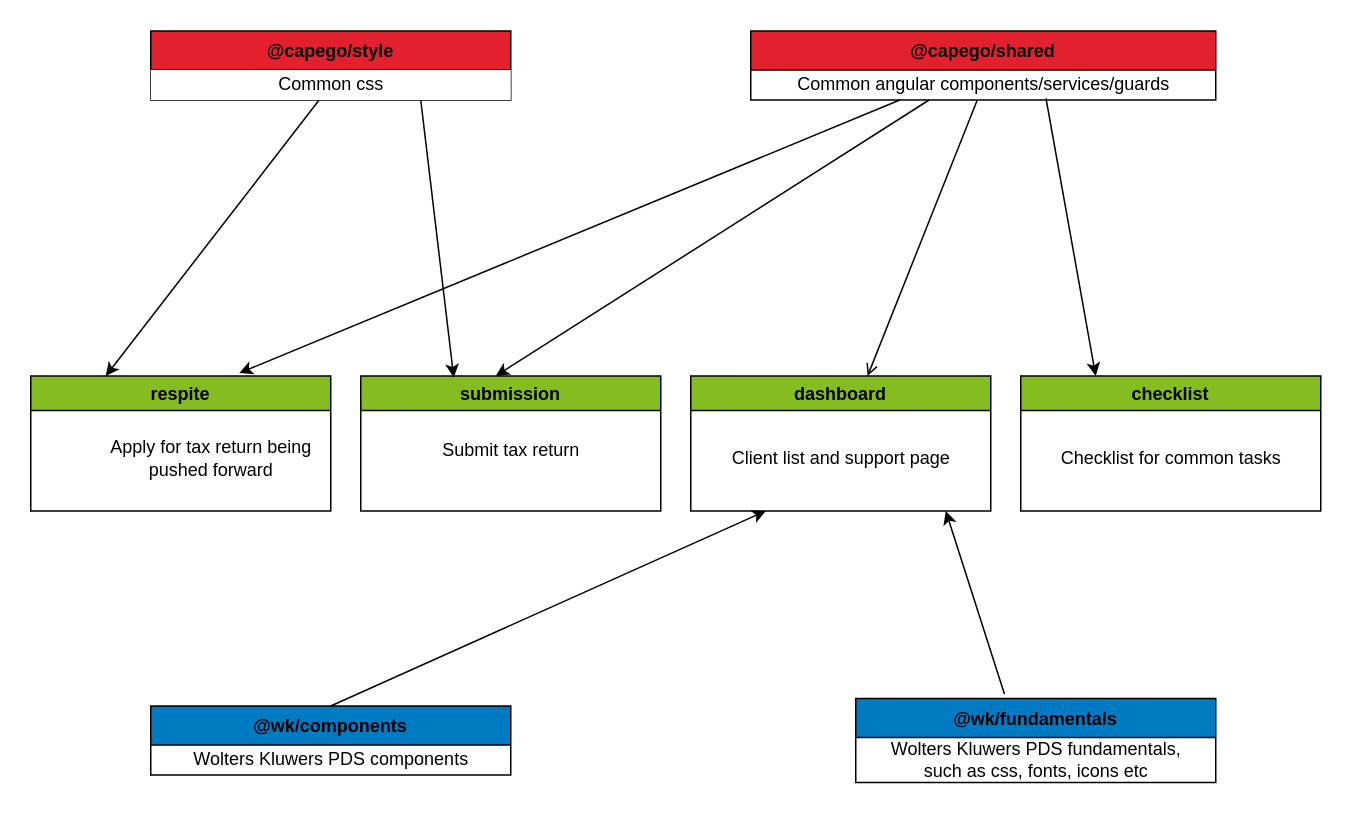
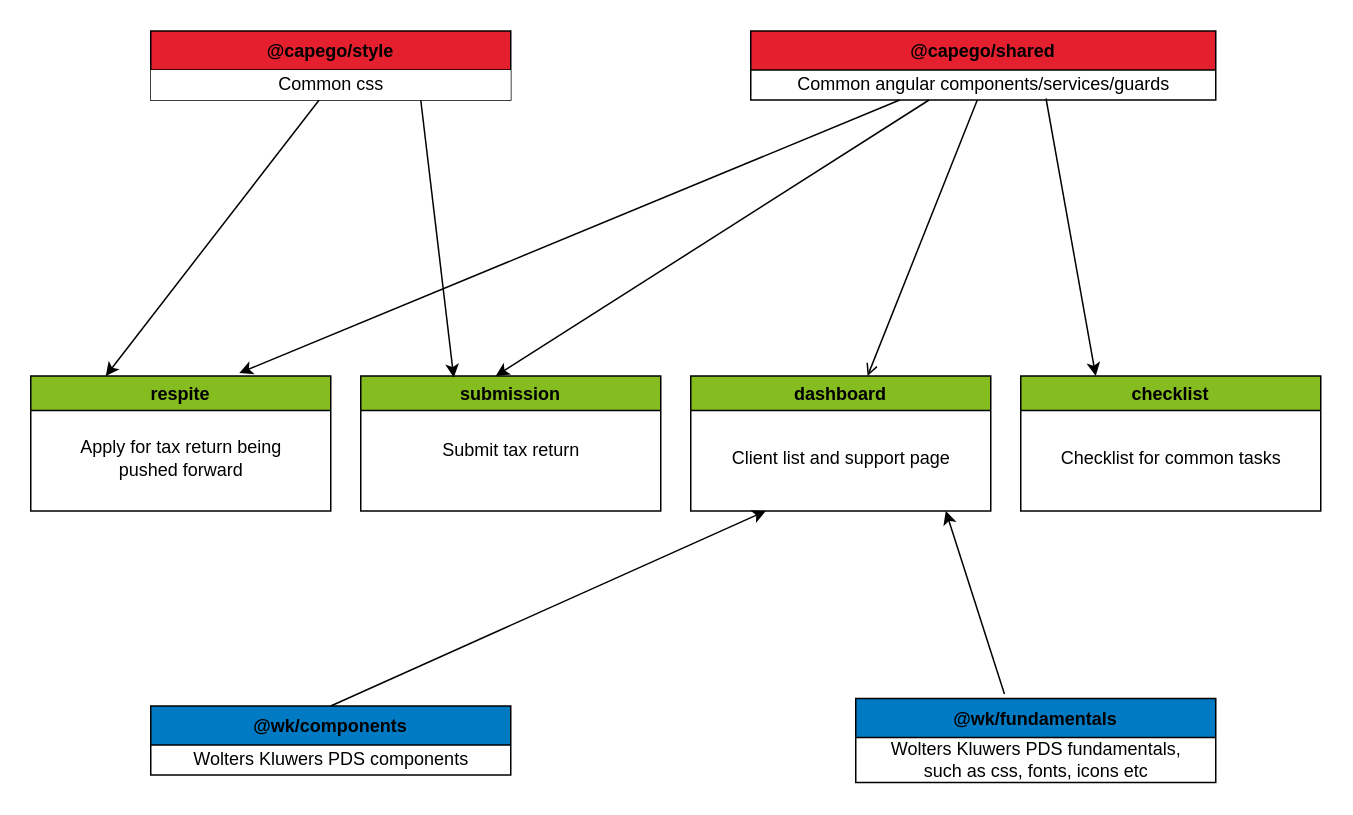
node "Apply for tax return being pushed forward": moved (211, 458) -> (181, 458)
